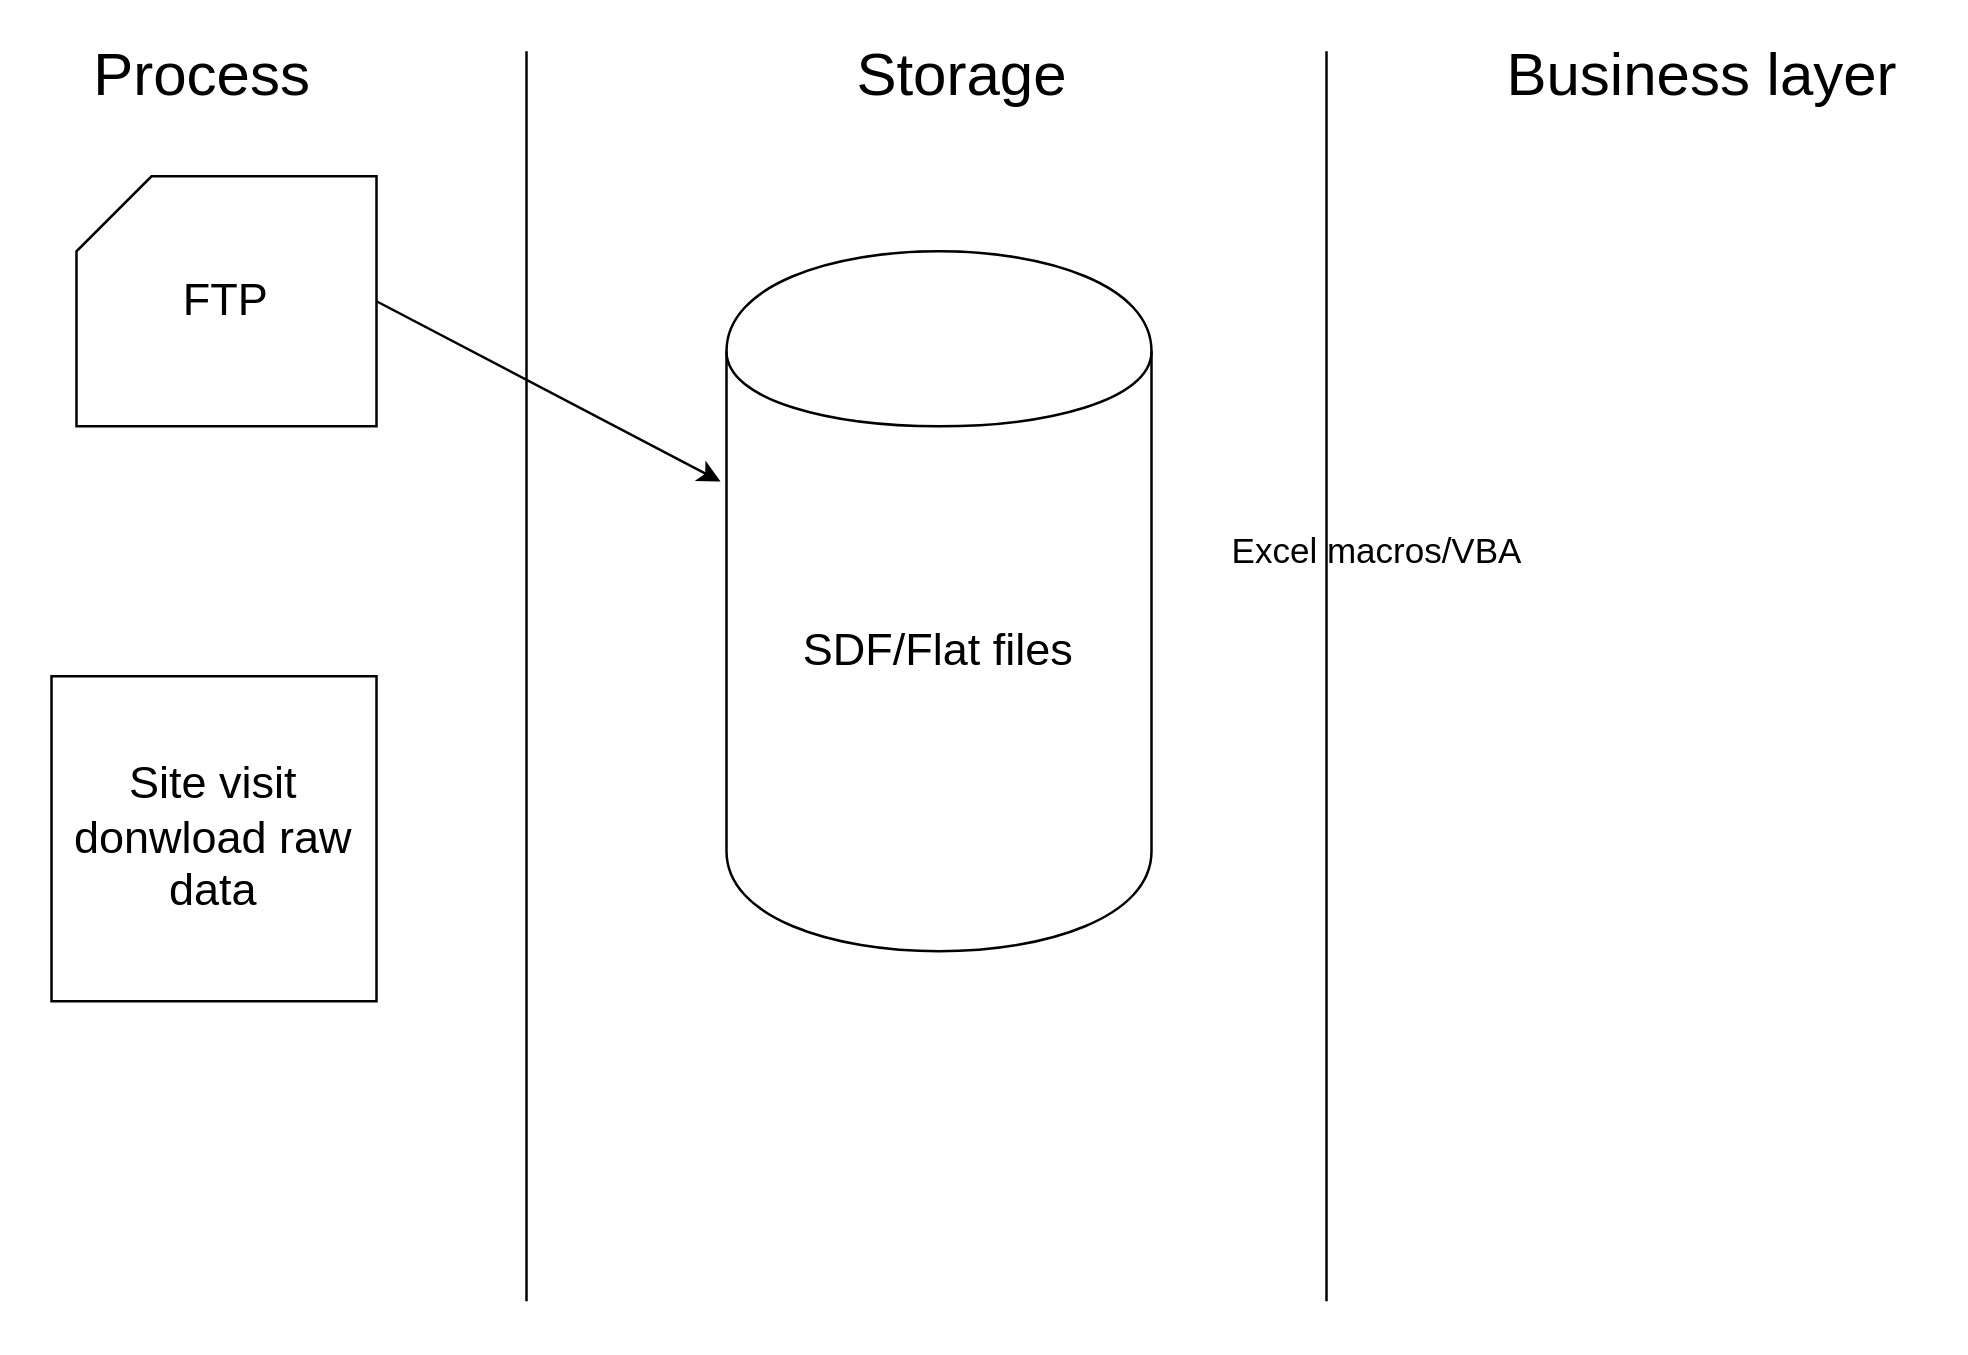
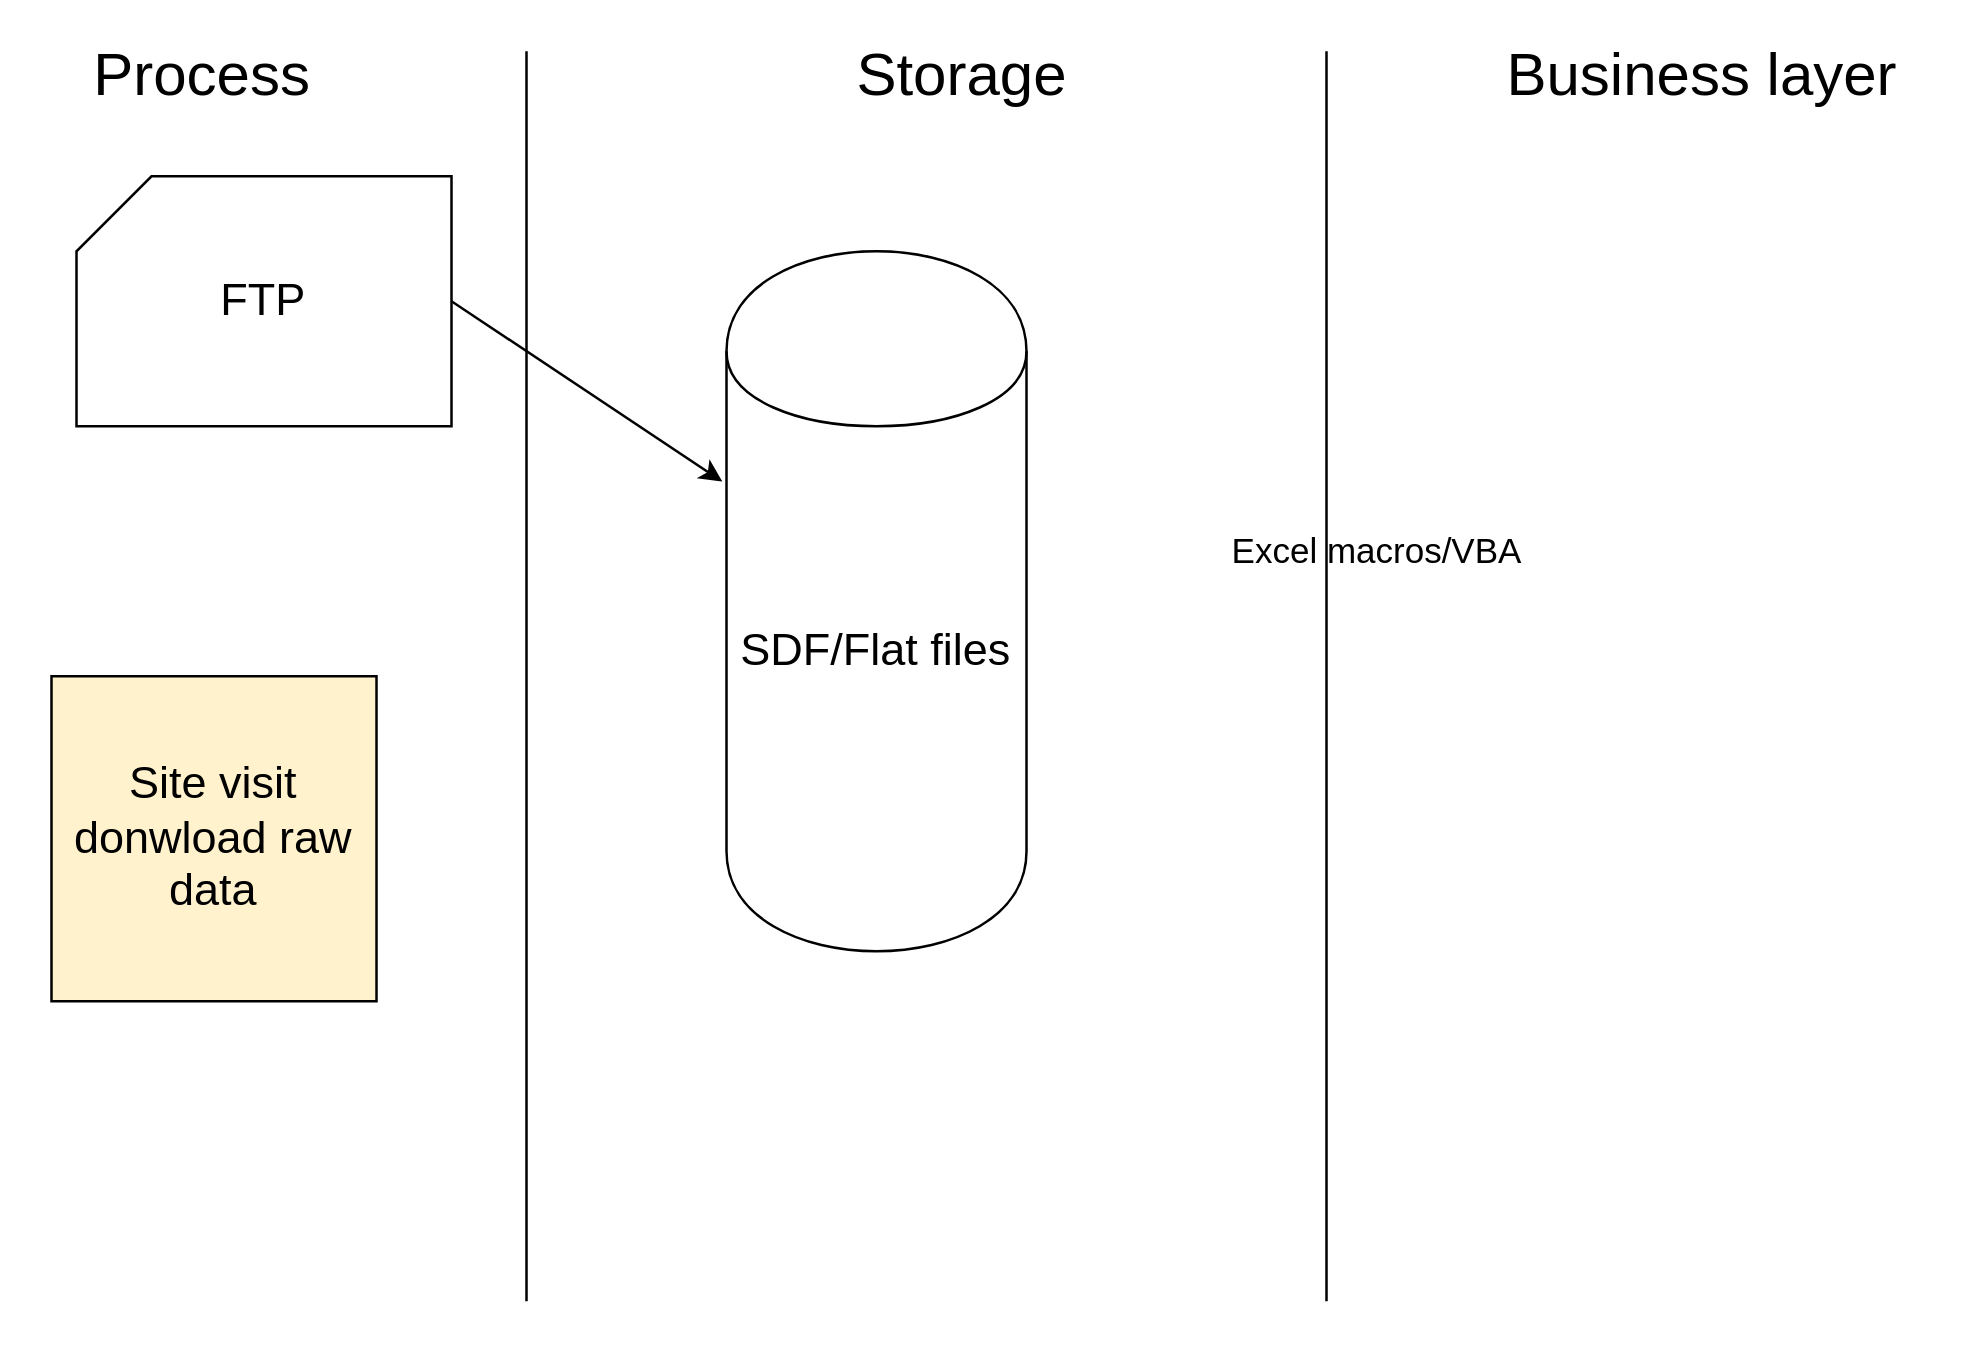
node "FTP": size 300x250 -> 375x250
node "SDF/Flat files": size 425x700 -> 300x700
node "Site visit donwload raw data": fillcolor #ffffff -> #fff2cc
